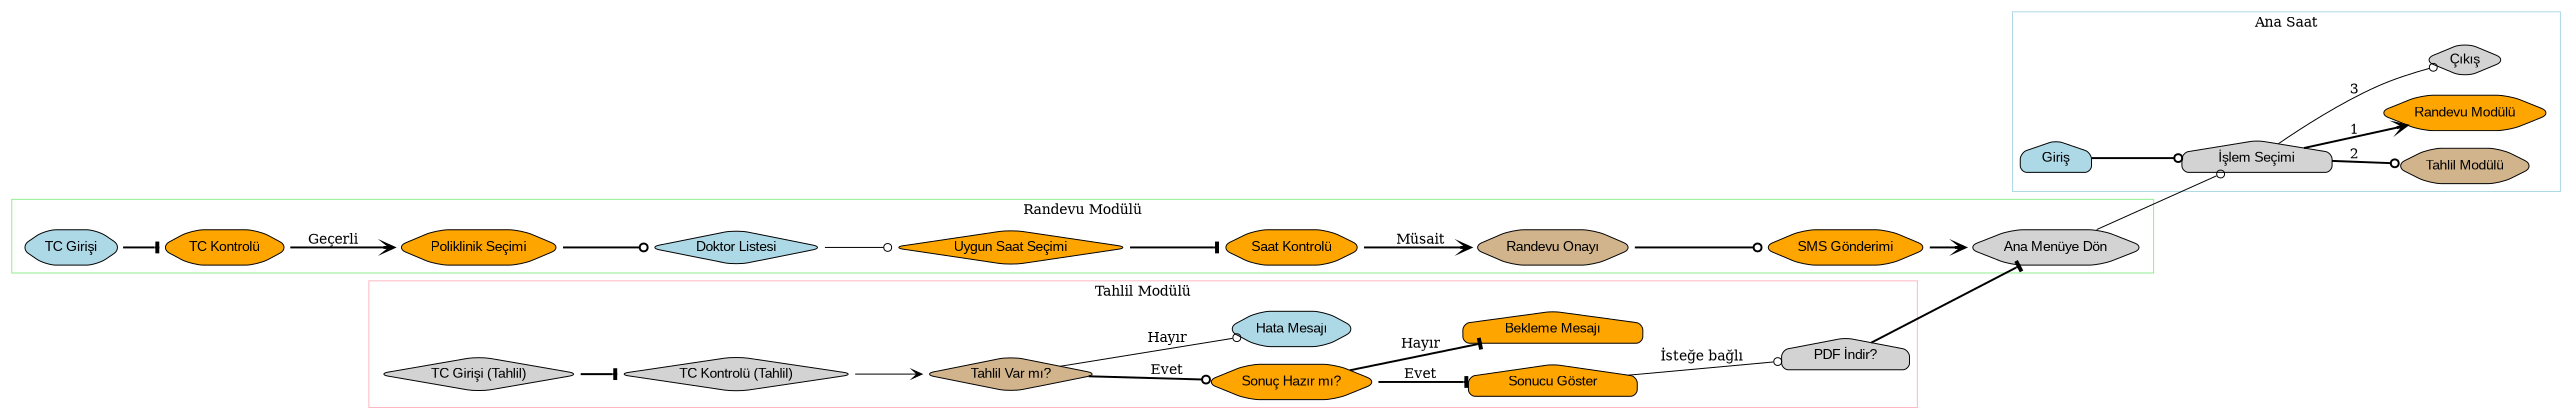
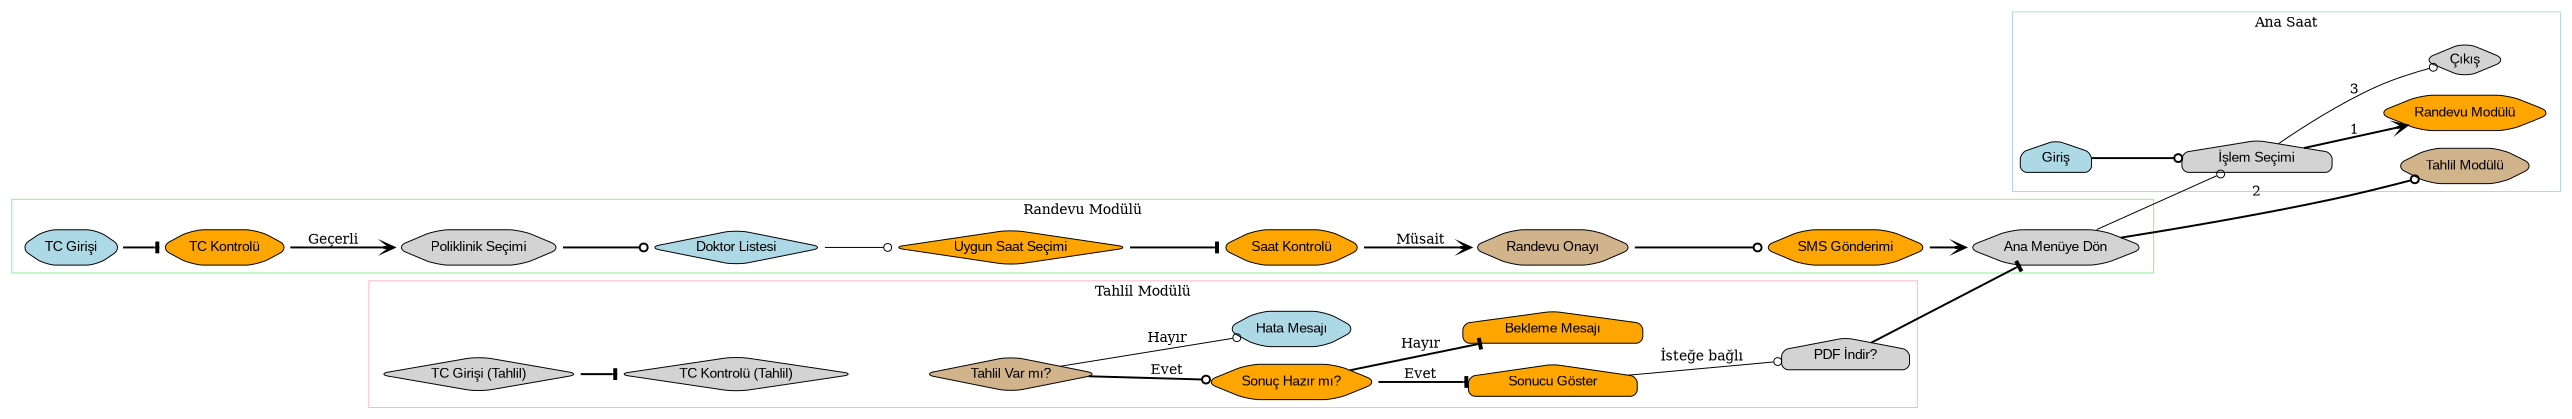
edge "İşlem Seçimi" -> "Tahlil Modülü": now "Ana Menüye Dön" -> "Tahlil Modülü"
node "Poliklinik Seçimi": fillcolor orange -> lightgrey
edge "TC Kontrolü (Tahlil)" -> "Tahlil Var mı?": removed
